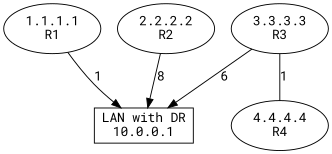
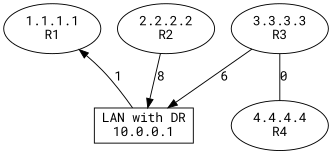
edge "3.3.3.3 R3" -- "4.4.4.4 R4": label "1" -> "0"
edge "1.1.1.1 R1" -> "LAN with DR 10.0.0.1": reversed
